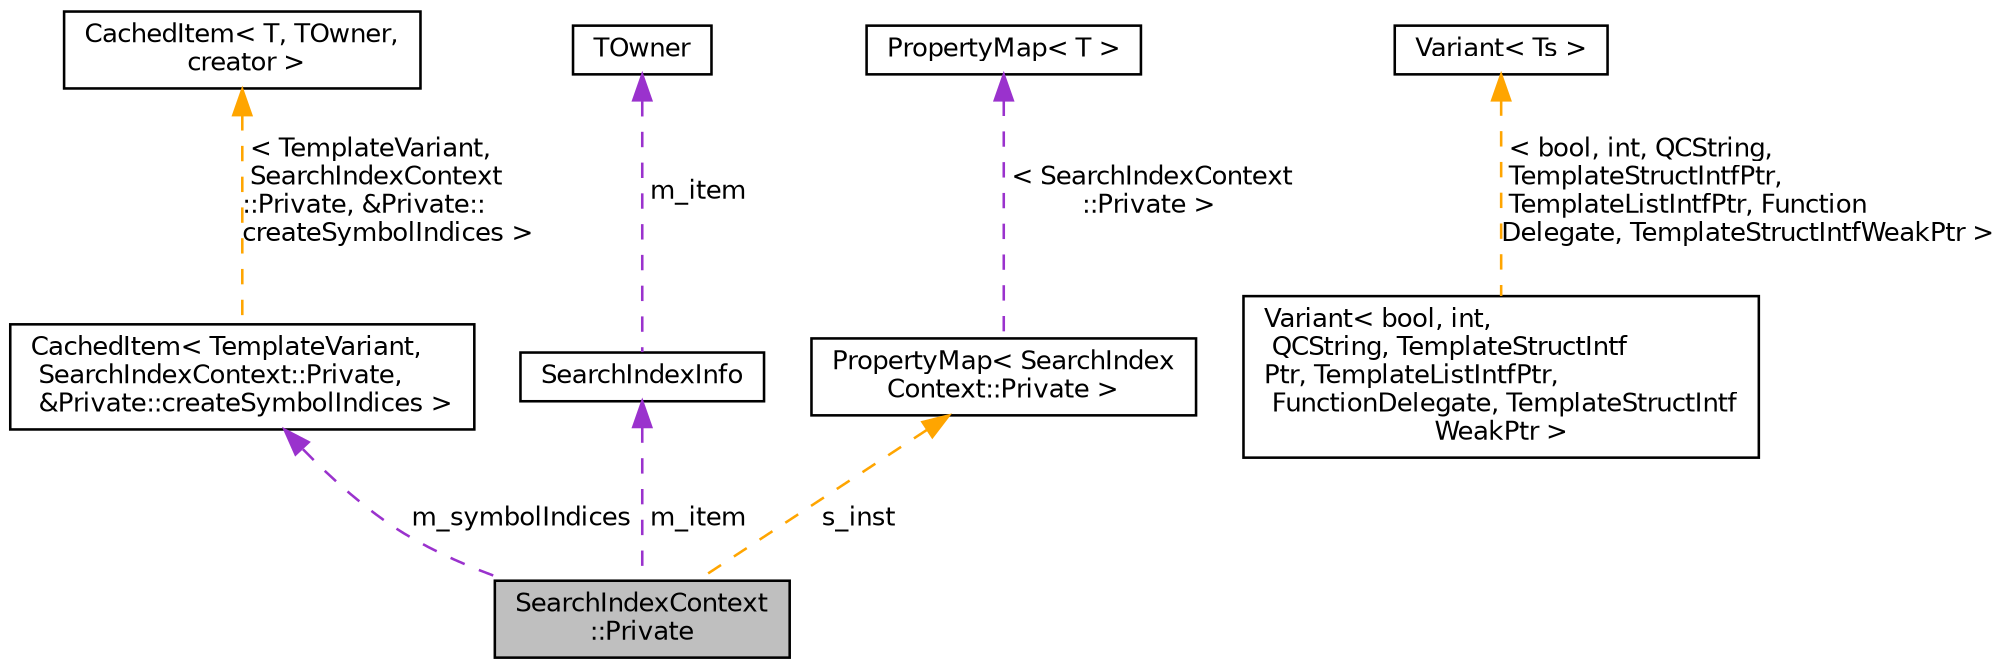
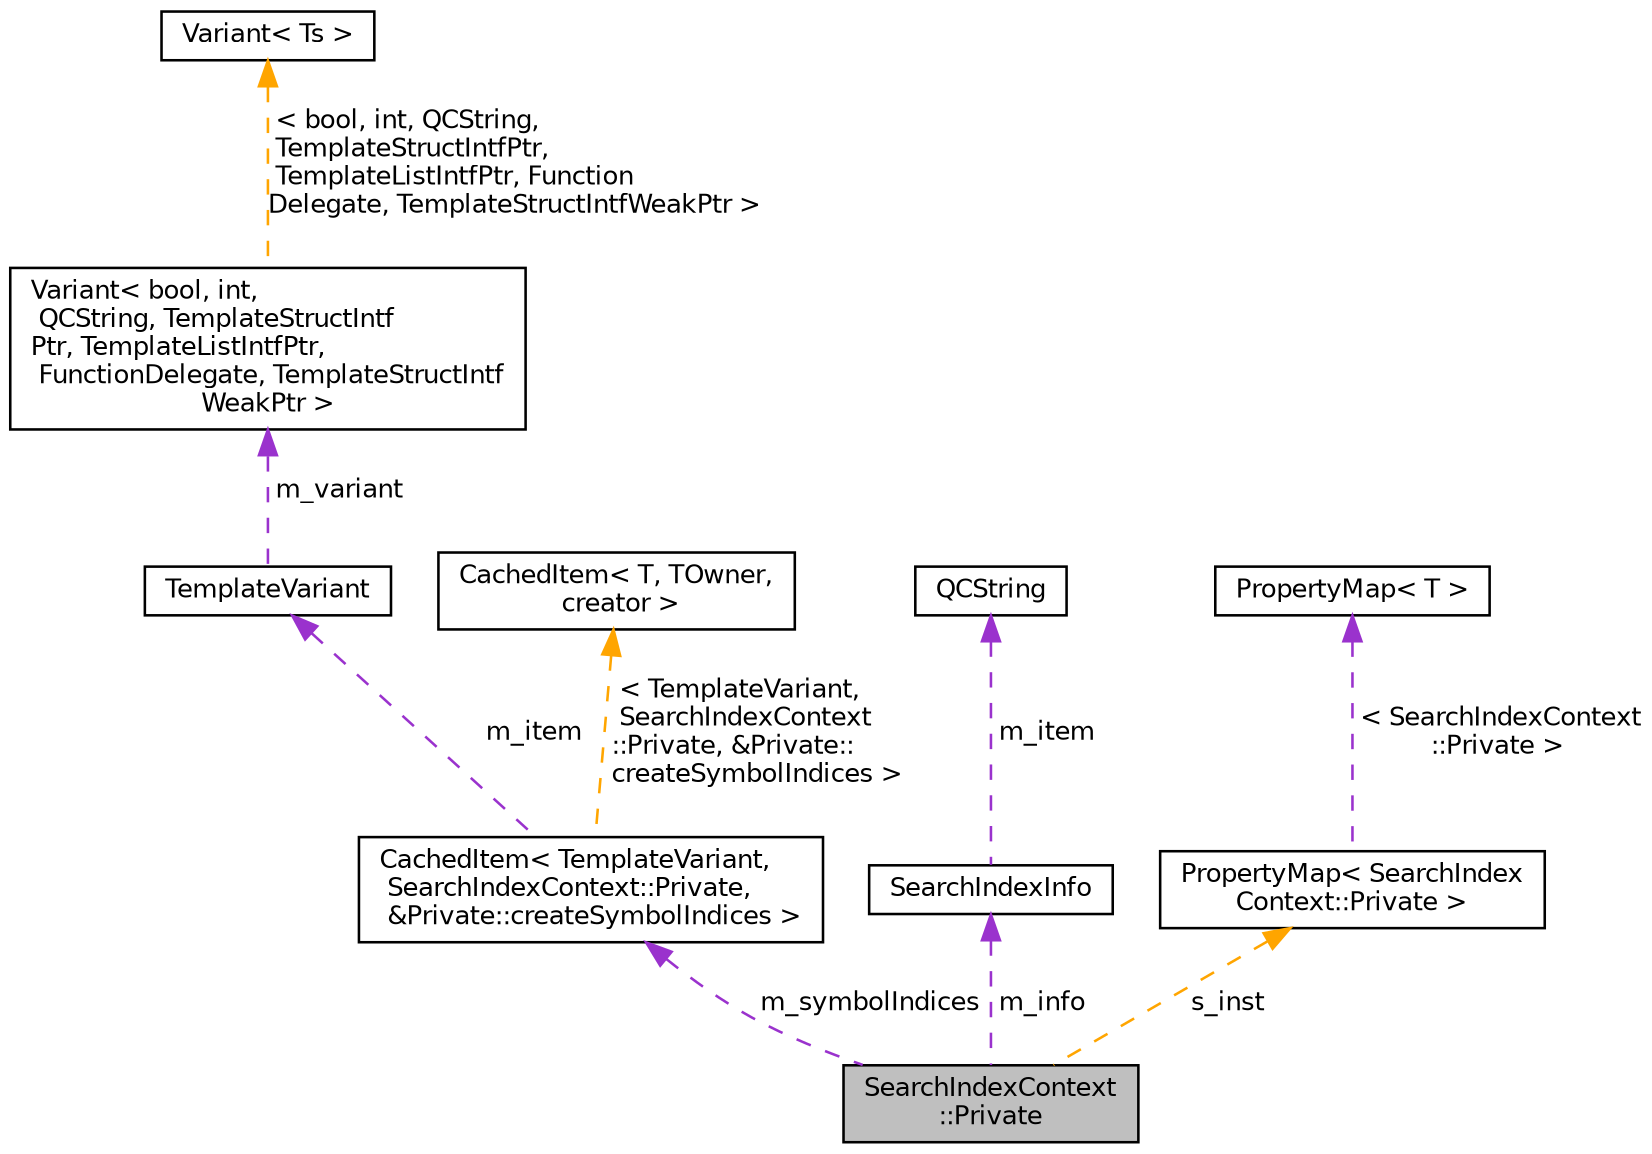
node "TOwner": label "TOwner" -> "QCString"
edge "SearchIndexContext ::Private" -> "SearchIndexInfo": label " m_item" -> " m_info"
node "TemplateVariant": added
